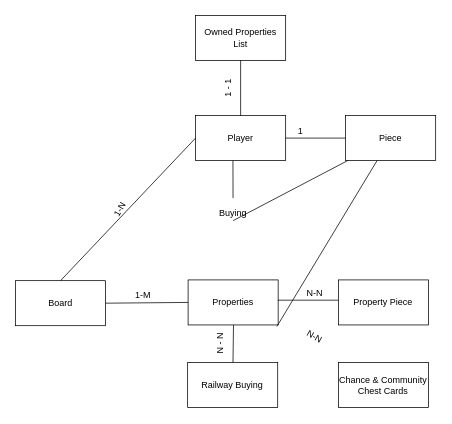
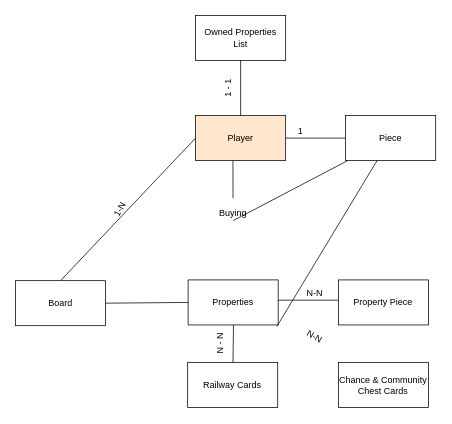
node "Player": fillcolor #ffffff -> #ffe6cc
node "1-M": removed
node "Railway Buying": label "Railway Buying" -> "Railway Cards"
